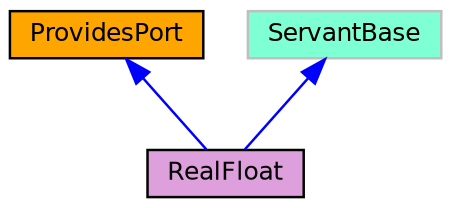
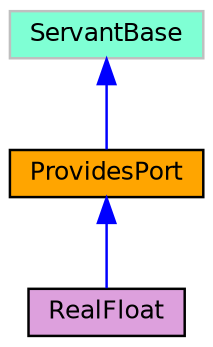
edge "RealFloat" -> "ServantBase": now "ProvidesPort" -> "ServantBase"
